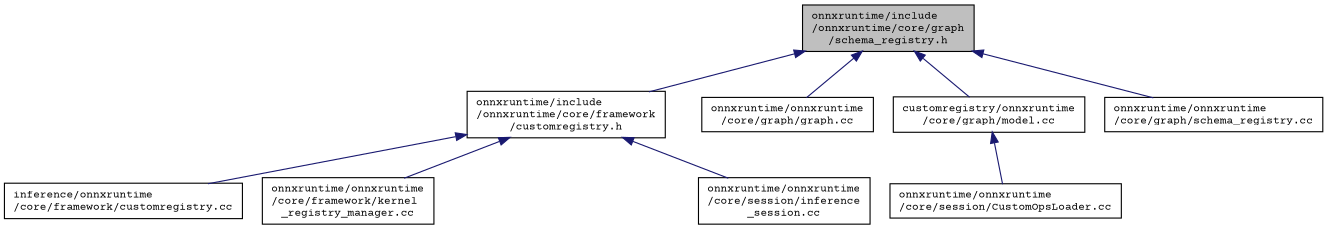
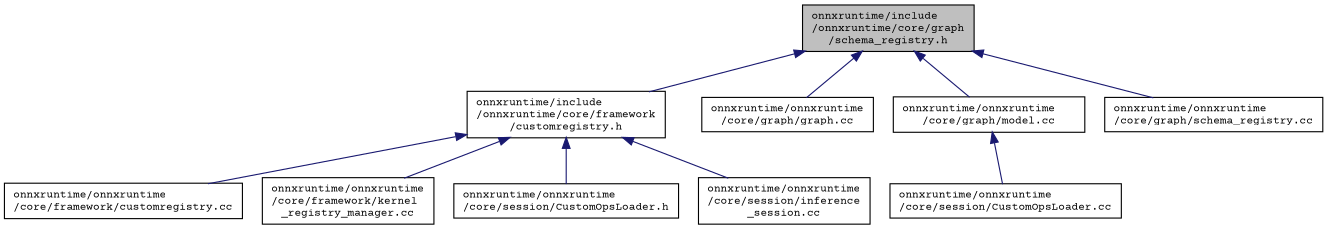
node "customregistry/onnxruntime /core/graph/model.cc": label "customregistry/onnxruntime /core/graph/model.cc" -> "onnxruntime/onnxruntime /core/graph/model.cc"
node "inference/onnxruntime /core/framework/customregistry.cc": label "inference/onnxruntime /core/framework/customregistry.cc" -> "onnxruntime/onnxruntime /core/framework/customregistry.cc"
node "onnxruntime/onnxruntime /core/session/CustomOpsLoader.h": added
